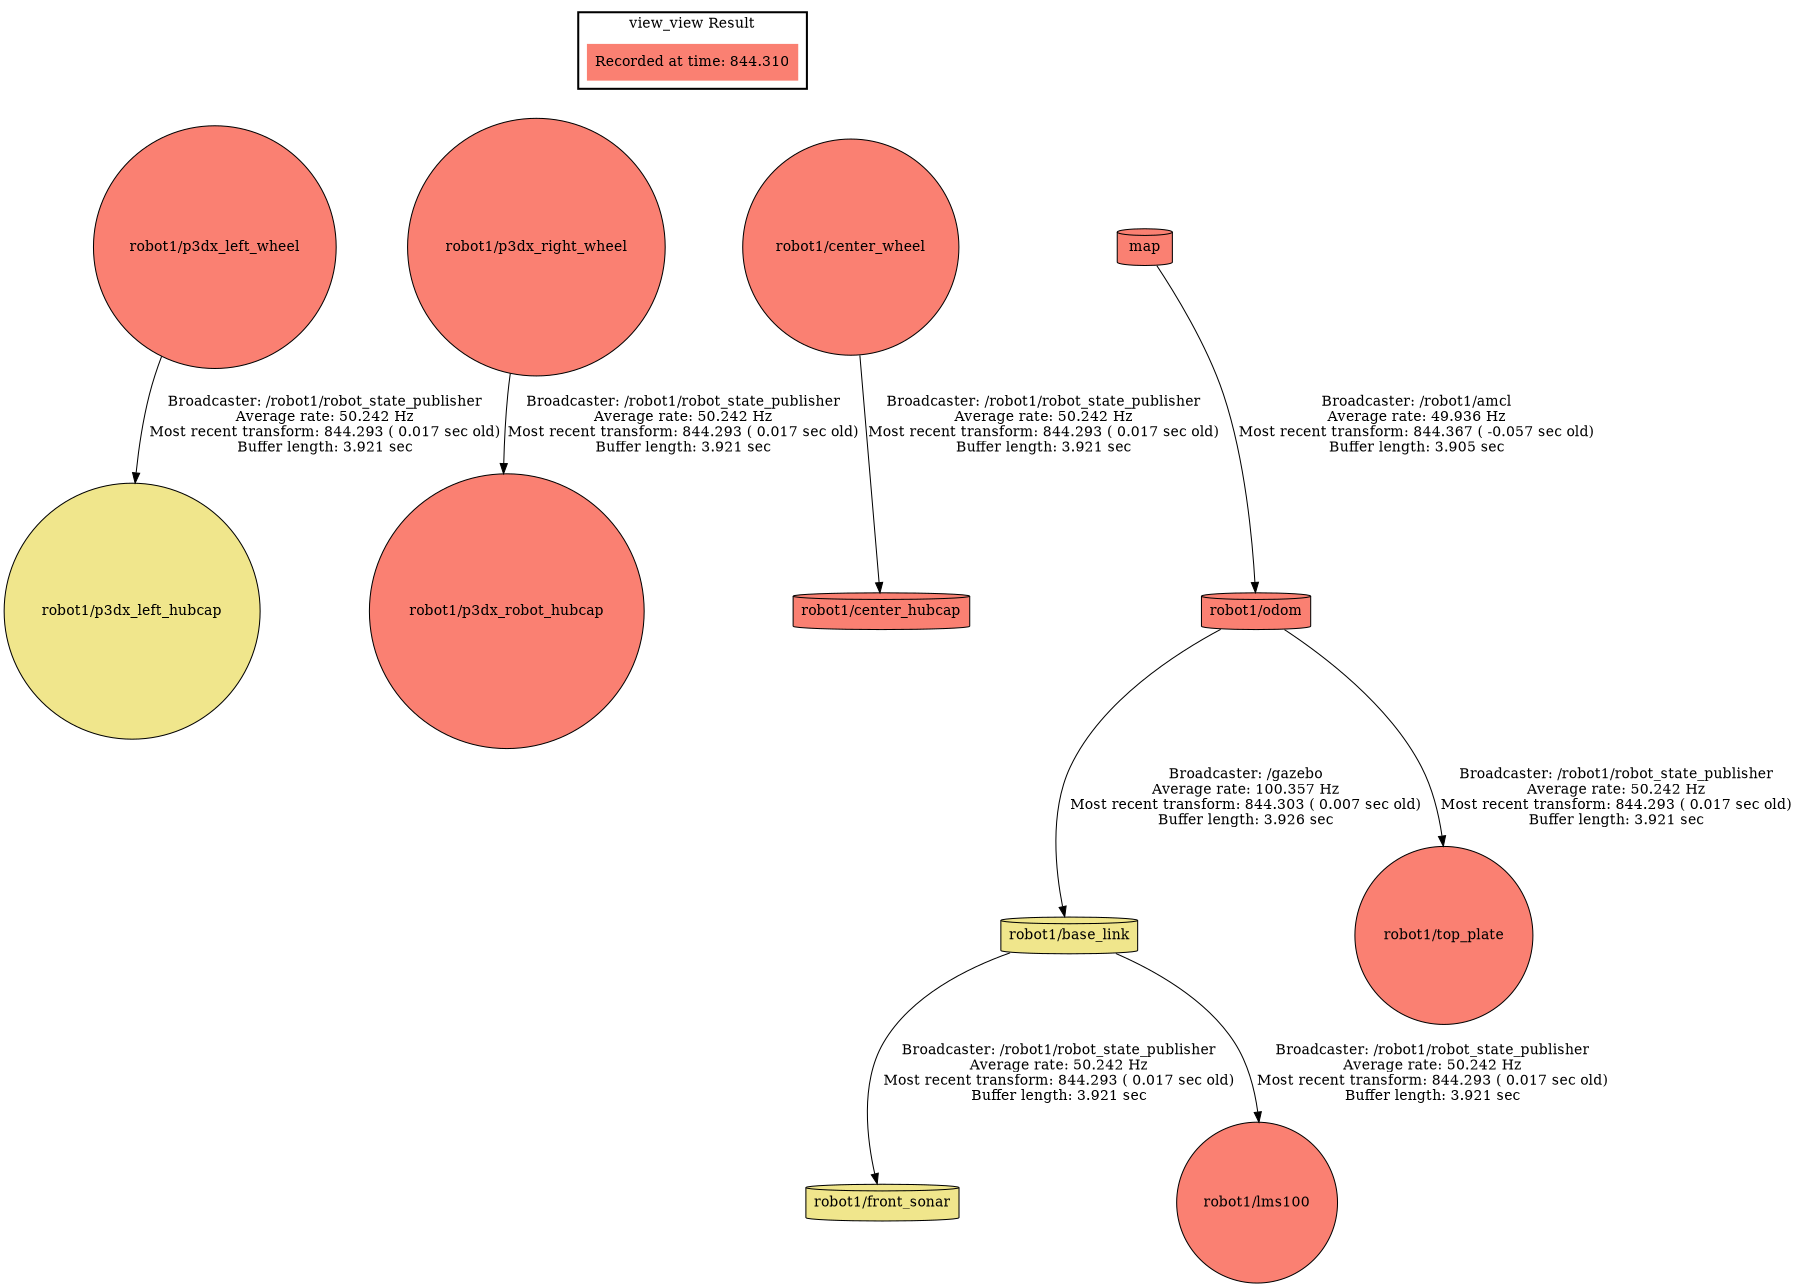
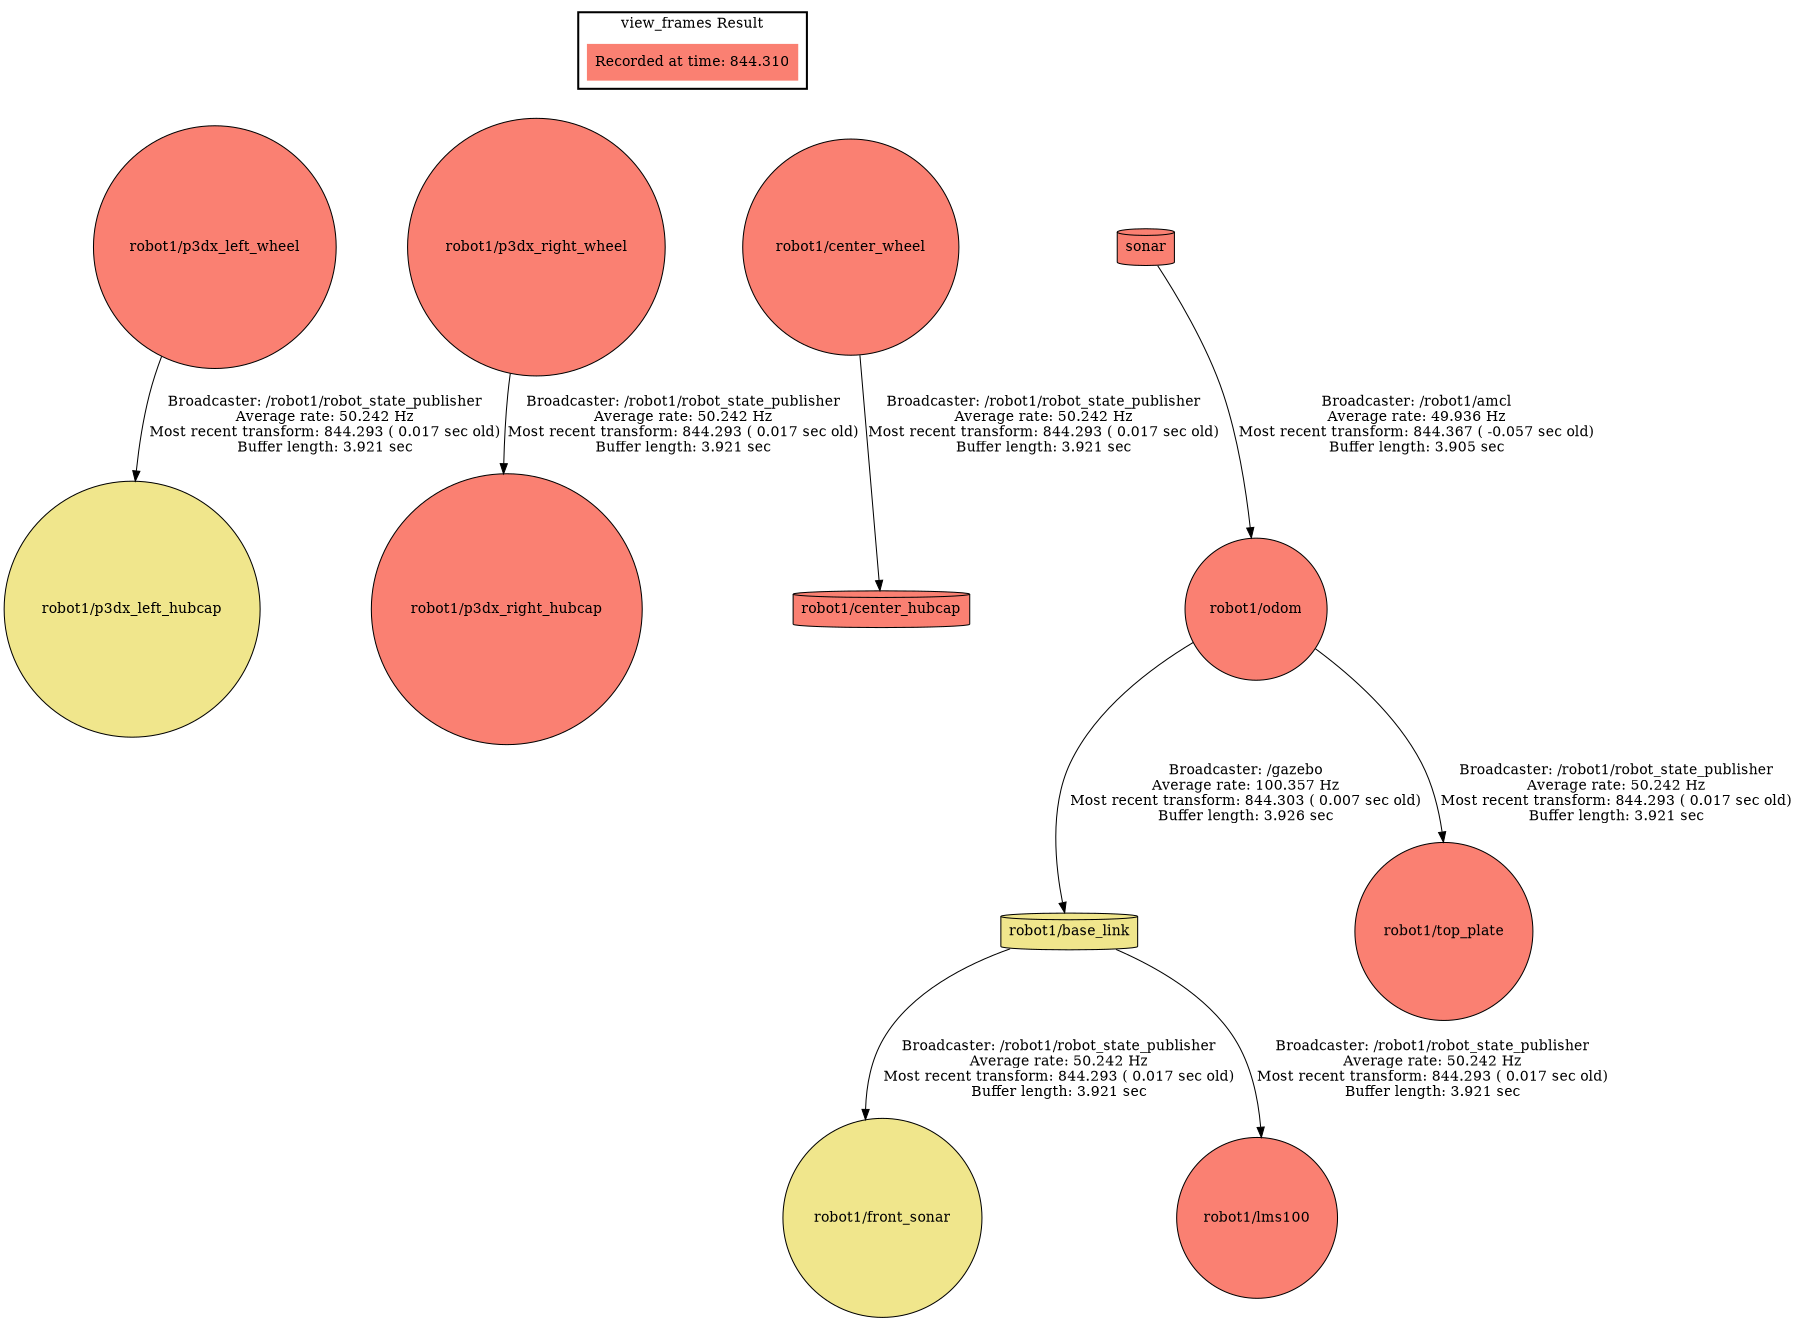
cluster "view_view Result": label "view_view Result" -> "view_frames Result"
node "map": label "map" -> "sonar"
node "robot1/p3dx_robot_hubcap": label "robot1/p3dx_robot_hubcap" -> "robot1/p3dx_right_hubcap"
node "robot1/odom": shape cylinder -> circle
node "robot1/front_sonar": shape cylinder -> circle
